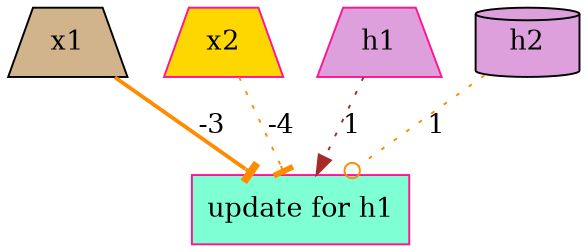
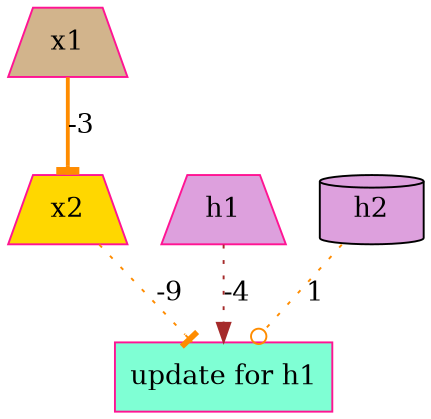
node "x1": color black -> deeppink
edge "x1" -> "update for h1": now "x1" -> "x2"
edge "x2" -> "update for h1": label "-4" -> "-9"
edge "h1" -> "update for h1": label "1" -> "-4"
